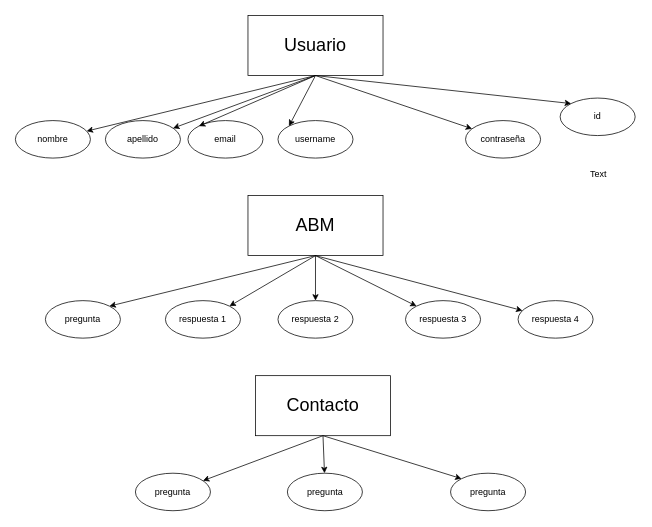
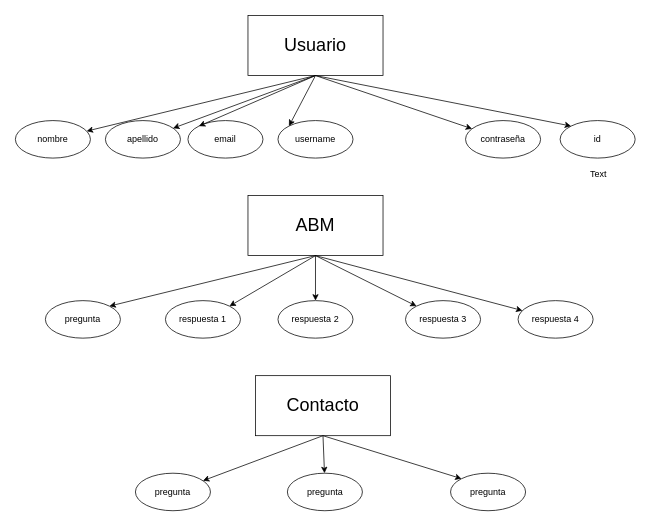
node "id": moved (597, 117) -> (597, 139)
